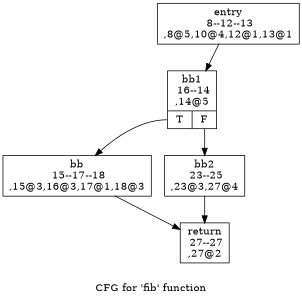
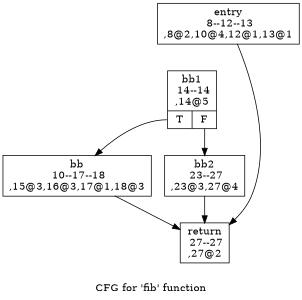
node "entry": text ",8@5,10@4,12@1,13@1" -> ",8@2,10@4,12@1,13@1"
edge "entry" -> "bb1": now "entry" -> "return"
node "bb1": text "16--14" -> "14--14"
node "bb": text "15--17--18" -> "10--17--18"
node "bb2": text "23--25" -> "23--27"
